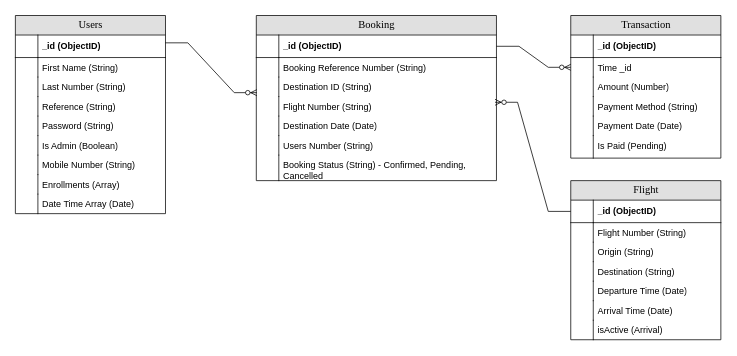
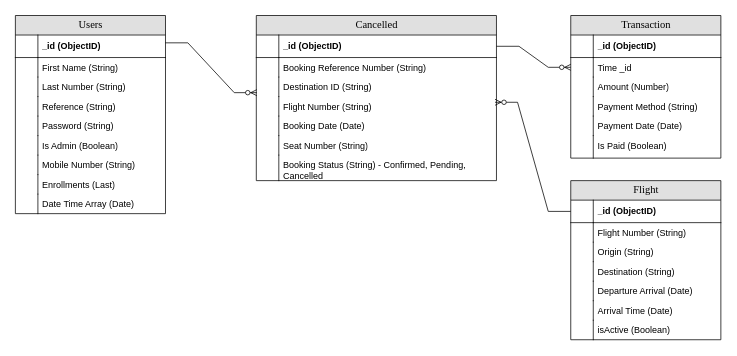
node "Booking": label "Booking" -> "Cancelled"
node "Destination Date (Date)": label "Destination Date (Date)" -> "Booking Date (Date)"
node "Users Number (String)": label "Users Number (String)" -> "Seat Number (String)"
node "Is Paid (Pending)": label "Is Paid (Pending)" -> "Is Paid (Boolean)"
node "Enrollments (Array)": label "Enrollments (Array)" -> "Enrollments (Last)"
node "Departure Time (Date)": label "Departure Time (Date)" -> "Departure Arrival (Date)"
node "isActive (Arrival)": label "isActive (Arrival)" -> "isActive (Boolean)"
